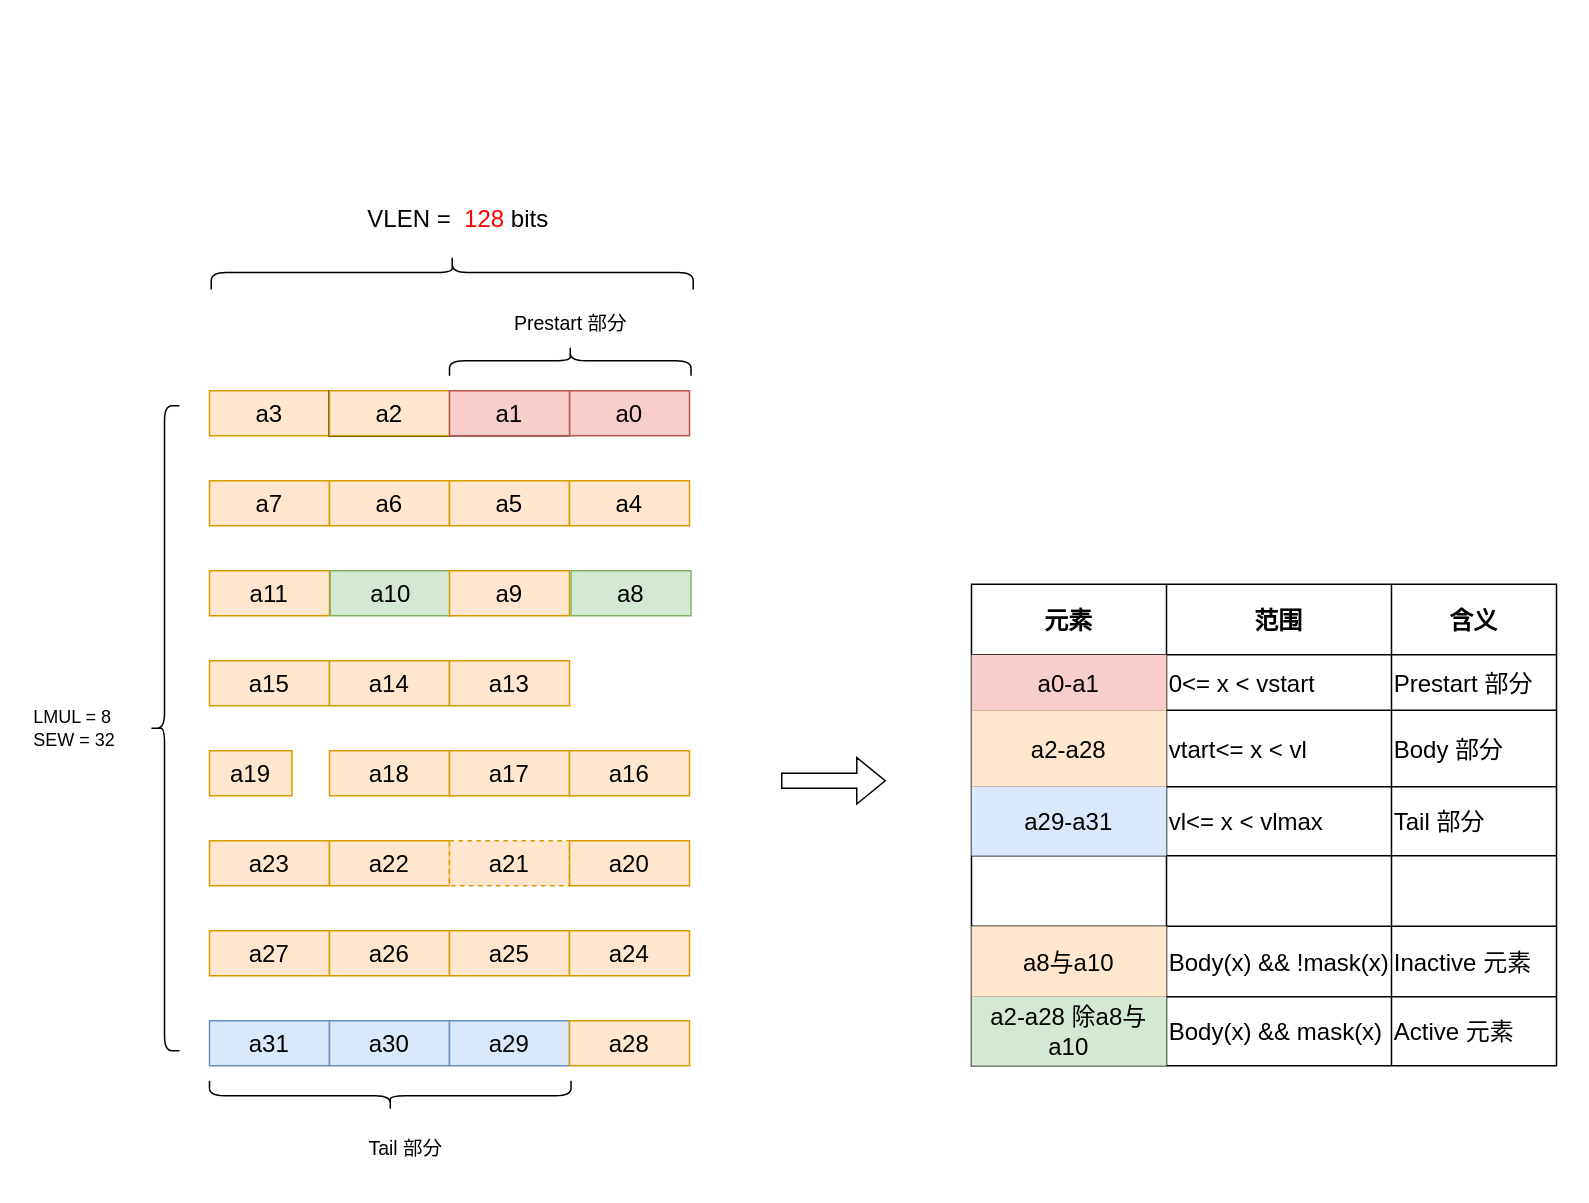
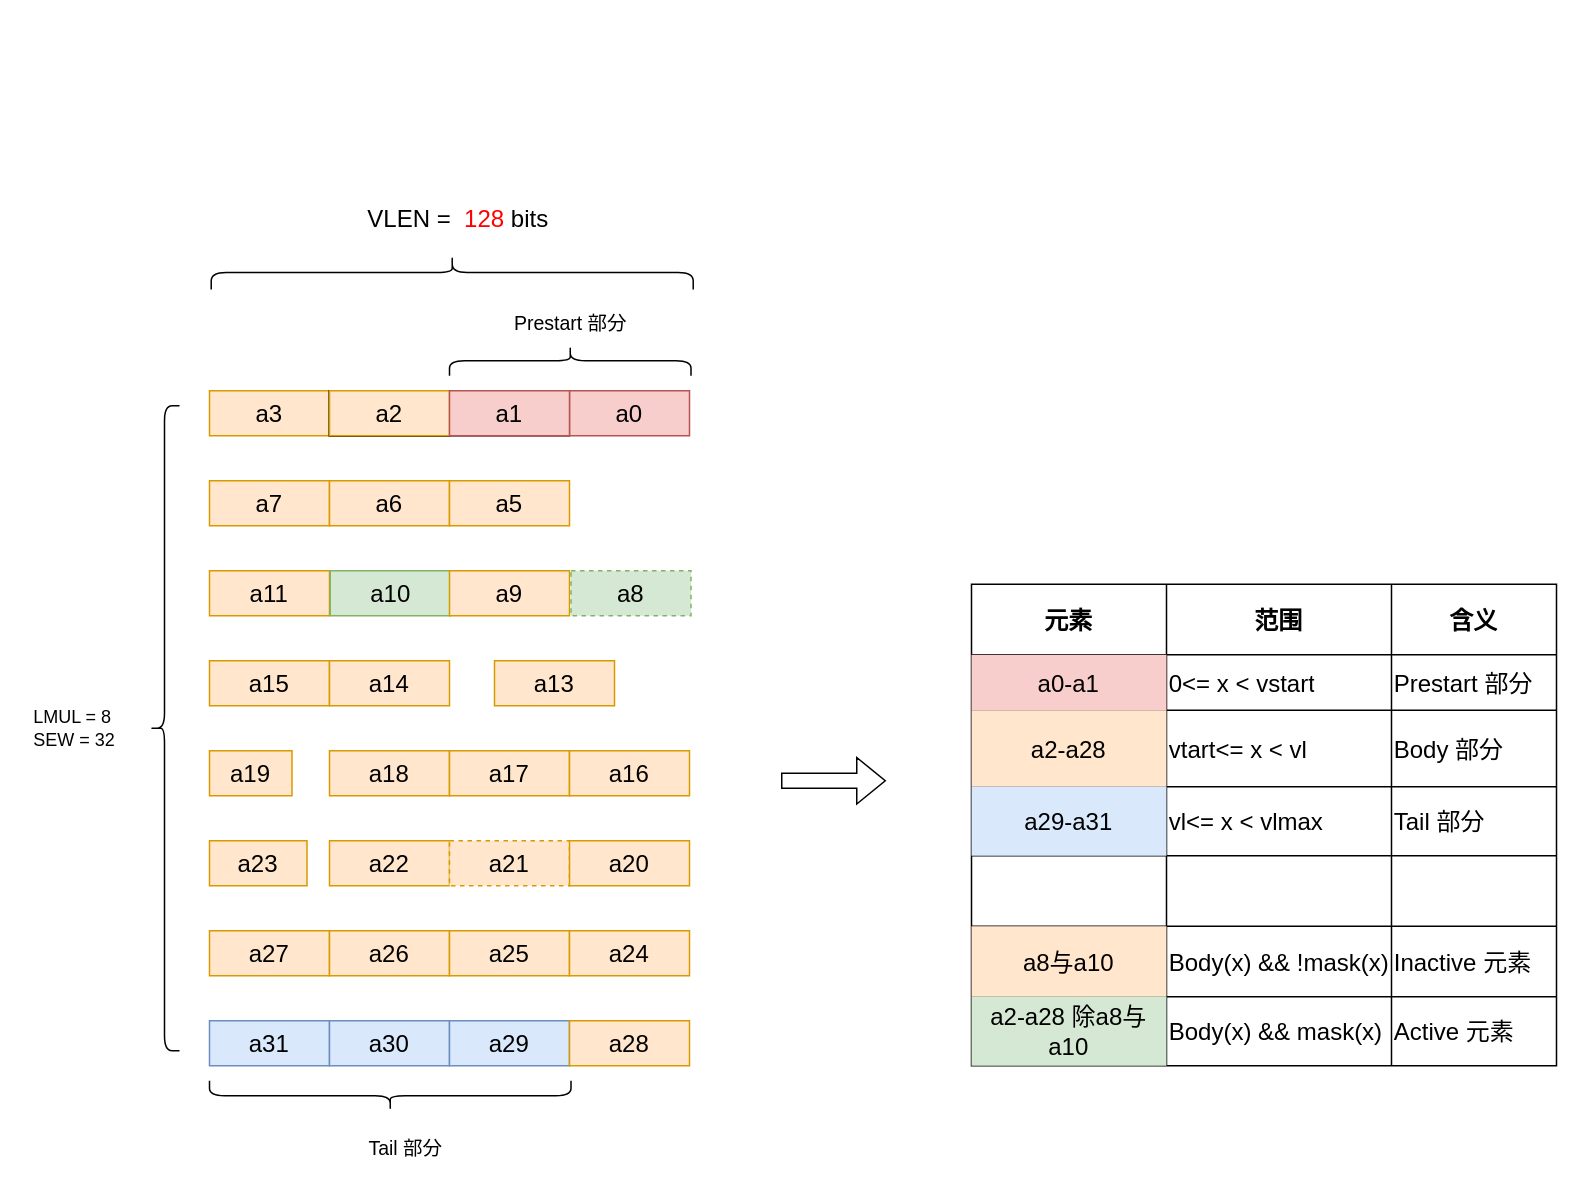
node "a4": removed
node "a8": style solid -> dashed
node "a13": moved (509, 683) -> (554, 683)
node "a23": size 120x45 -> 98x45
